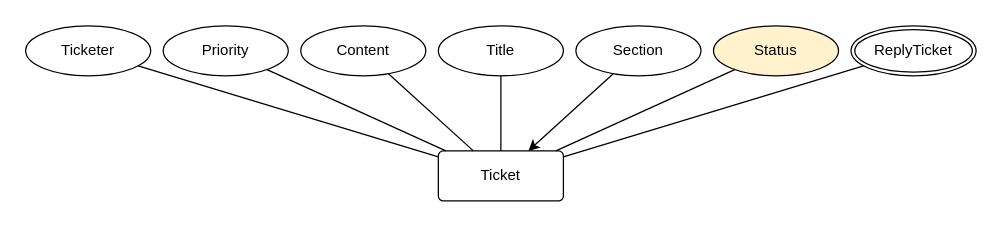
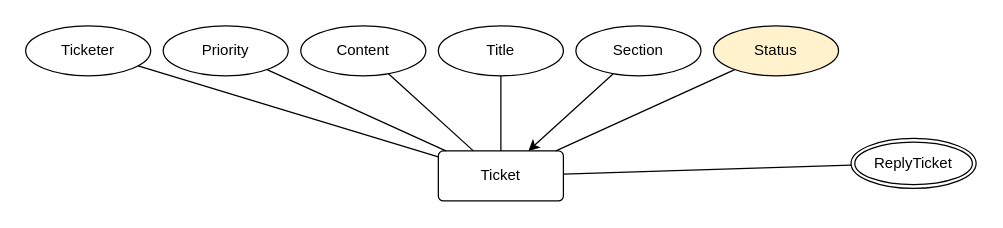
node "ReplyTicket": moved (913, 51) -> (913, 163)
